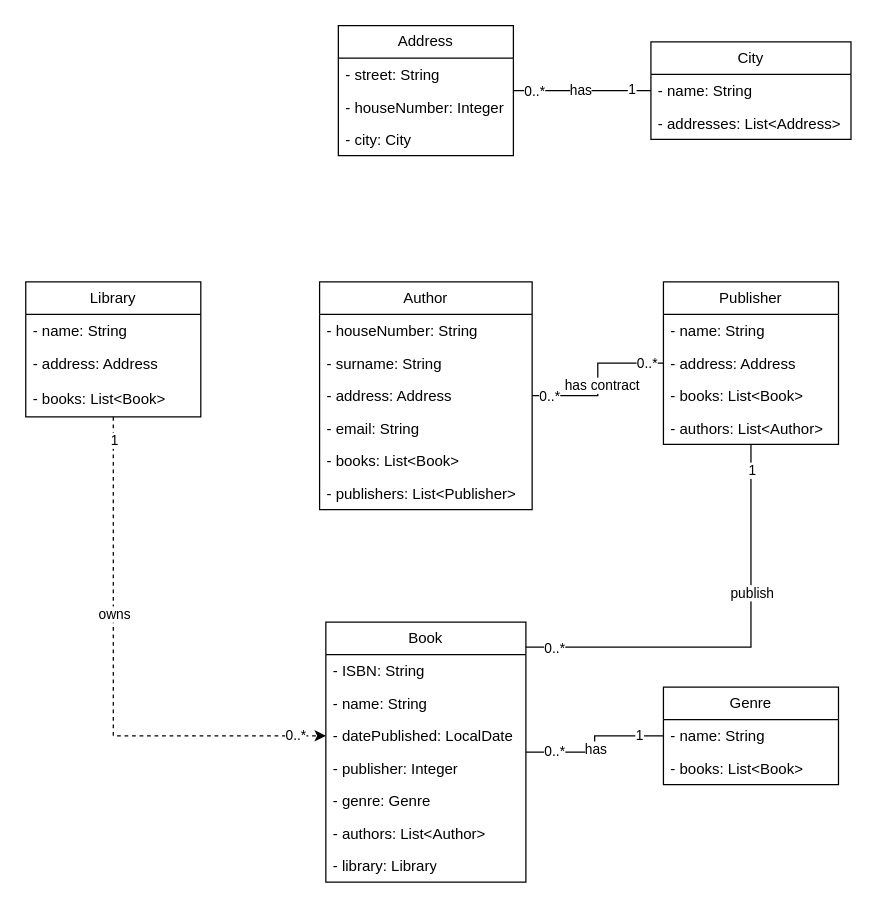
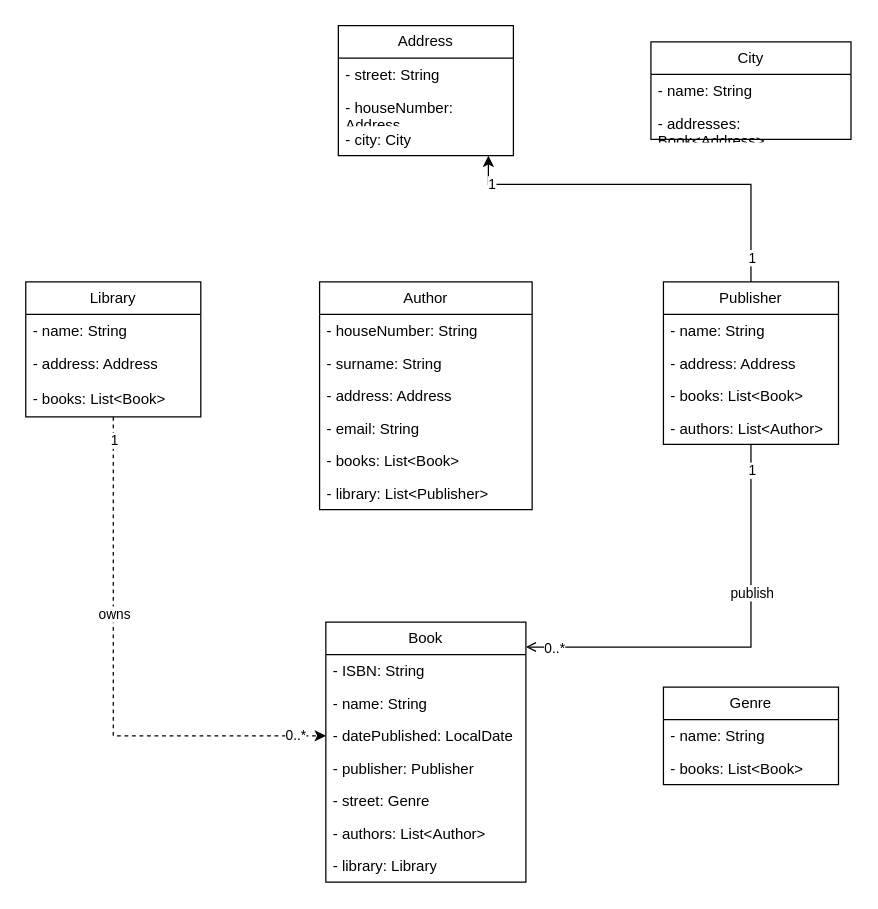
edge "Address" -- "City": removed, labels "0..*", "has", "1"
node "- houseNumber: Integer": label "- houseNumber: Integer" -> "- houseNumber: Address"
node "- addresses: List<Address>": label "- addresses: List<Address>" -> "- addresses: Book<Address>"
edge "Publisher" -> "- city: City": added, labels "1", "1"
edge "Publisher" -- "Author": removed, labels "0..*", "has contract", "0..*"
node "- publishers: List<Publisher>": label "- publishers: List<Publisher>" -> "- library: List<Publisher>"
edge "Publisher" -- "Book": arrowhead none -> open
edge "Genre" -- "Book": removed, labels "1", "has", "0..*"
node "- publisher: Integer": label "- publisher: Integer" -> "- publisher: Publisher"
node "- genre: Genre": label "- genre: Genre" -> "- street: Genre"
